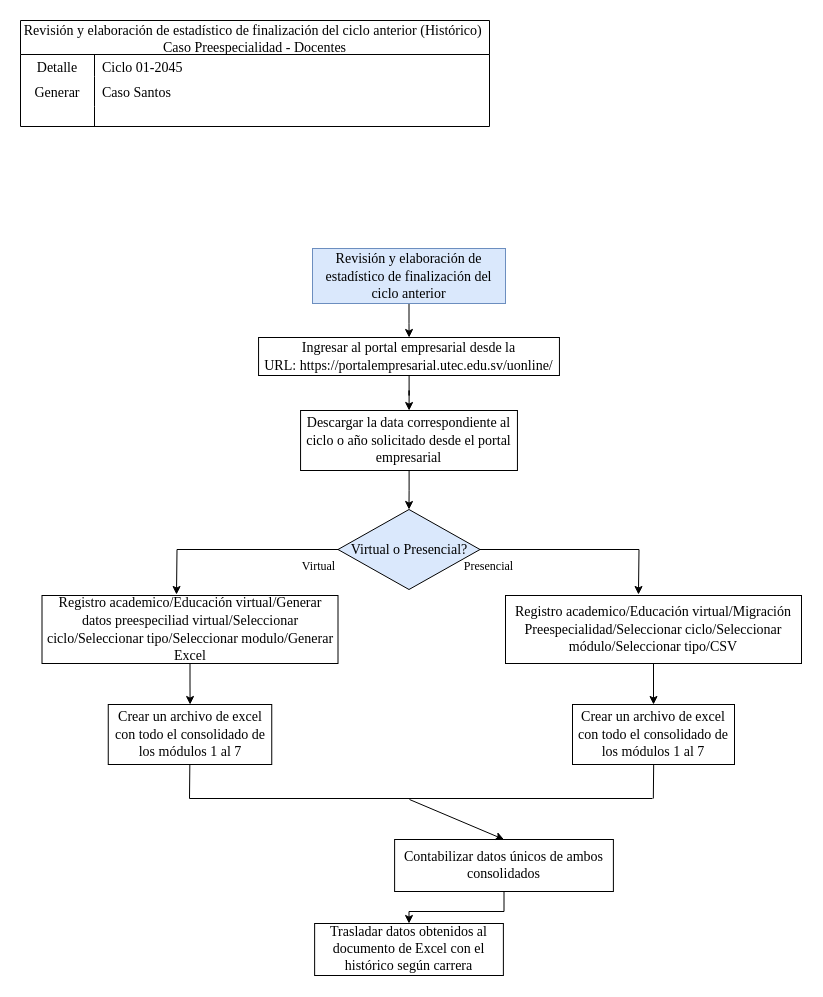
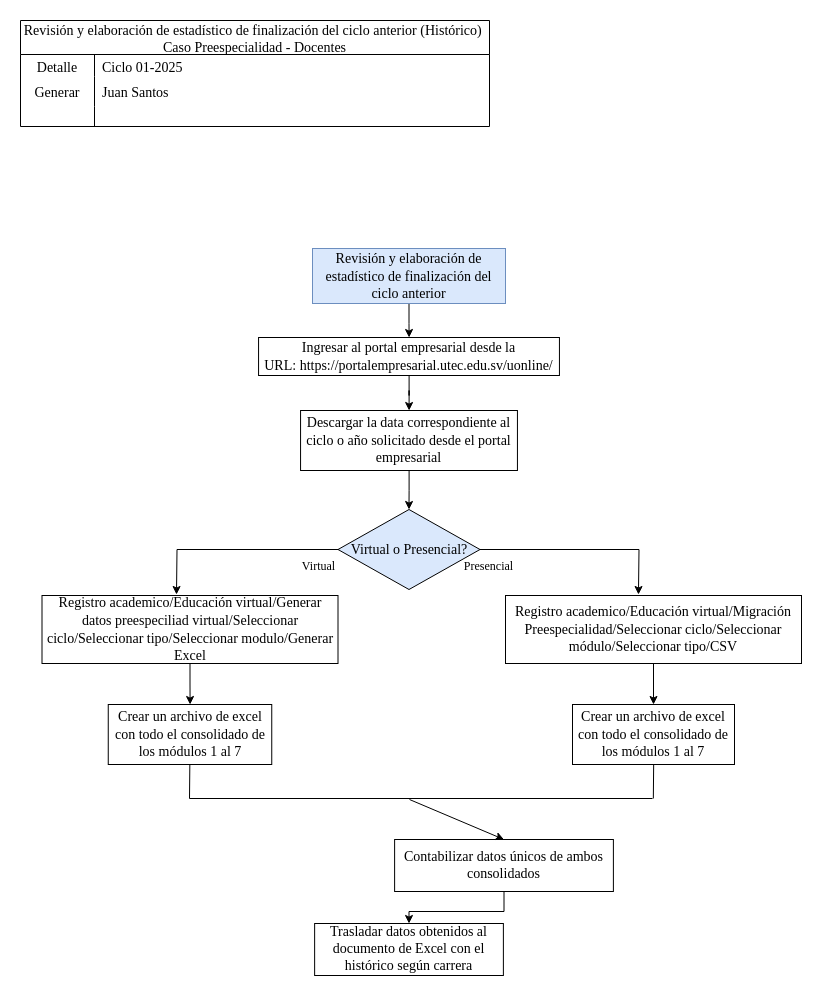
node "Ciclo 01-2045": label "Ciclo 01-2045" -> "Ciclo 01-2025"
node "Caso Santos": label "Caso Santos" -> "Juan Santos"
